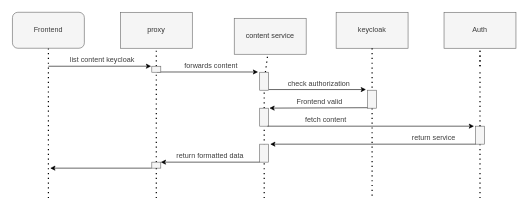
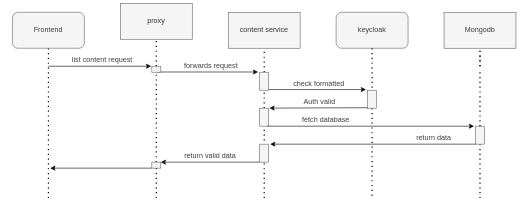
node "proxy": moved (156, 30) -> (156, 21)
node "keycloak": shape rectangle -> rounded rectangle
node "Auth": label "Auth" -> "Mongodb"
node "content service": moved (270, 36) -> (264, 30)
node "list content keycloak": label "list content keycloak" -> "list content request"
node "forwards content": label "forwards content" -> "forwards request"
node "check authorization": label "check authorization" -> "check formatted"
node "Frontend valid": label "Frontend valid" -> "Auth valid"
node "fetch content": label "fetch content" -> "fetch database"
node "return service": label "return service" -> "return data"
node "return formatted data": label "return formatted data" -> "return valid data"
